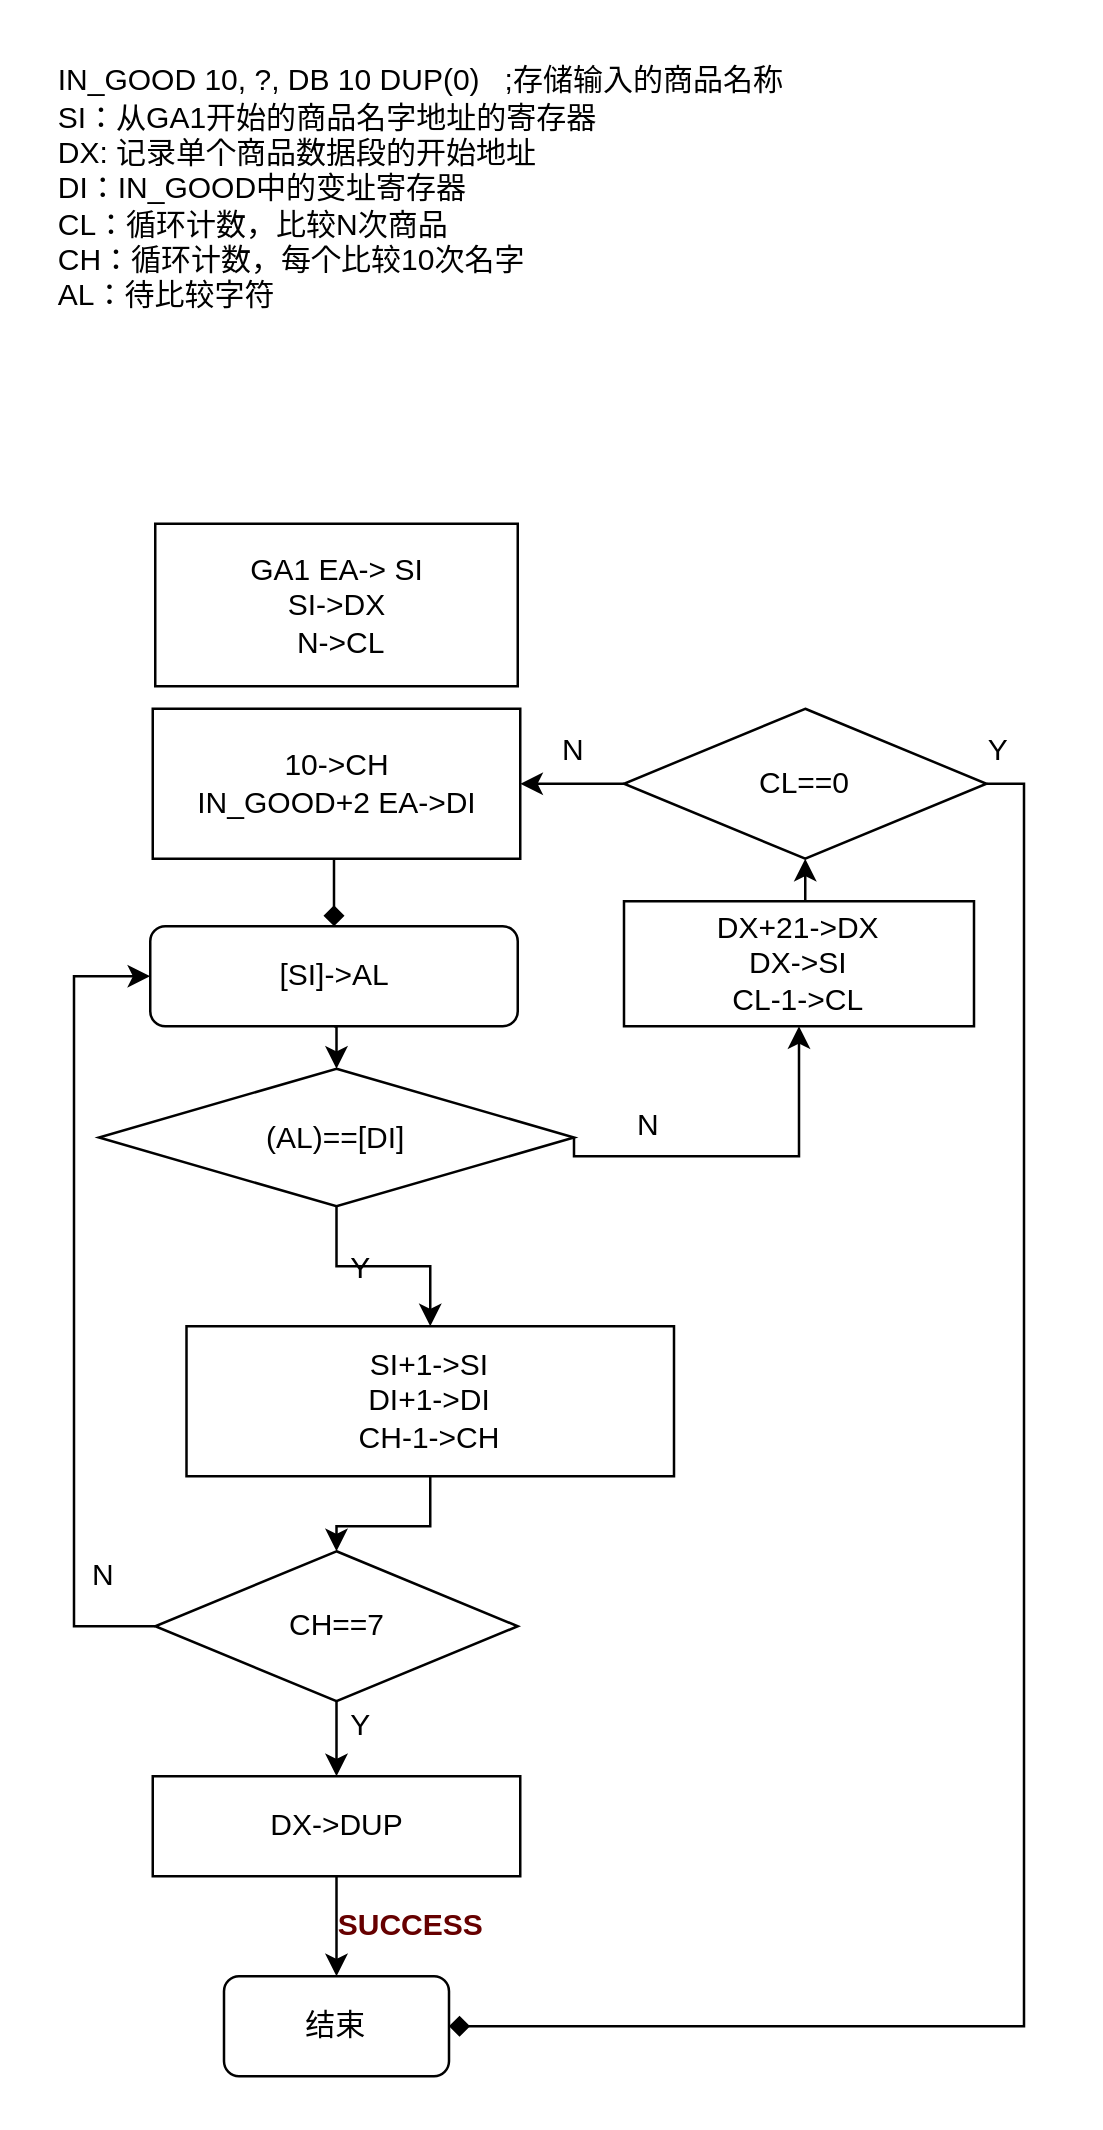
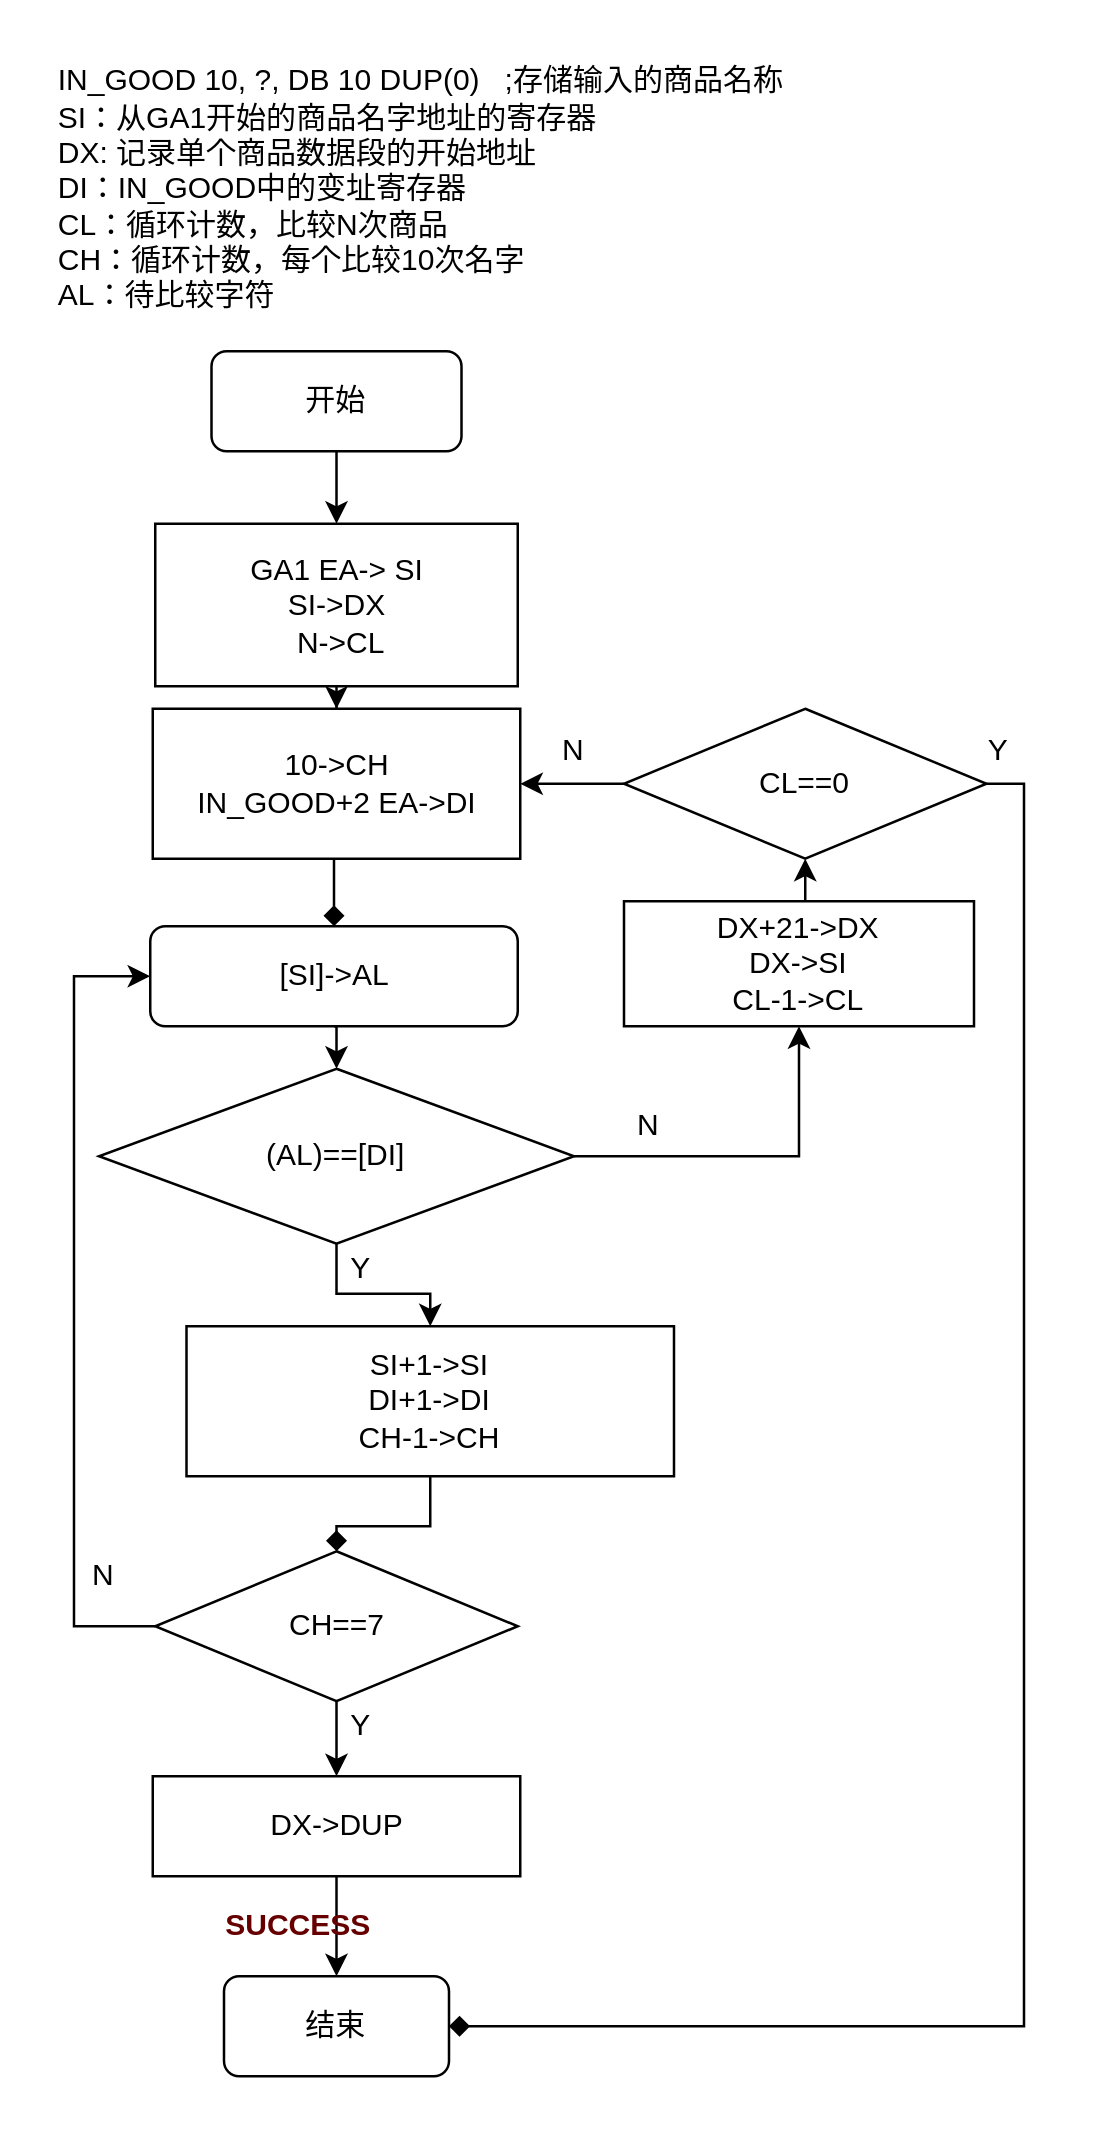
node "开始": added
edge "开始" -> "GA1 EA-> SI SI->DX N->CL": added
edge "GA1 EA-> SI SI->DX N->CL" -> "10->CH IN_GOOD+2 EA->DI": added
node "(AL)==[DI]": size 475x138 -> 475x175
edge "SI+1->SI DI+1->DI CH-1->CH" -> "CH==7": arrowhead classic -> diamond
node "SUCCESS": moved (411, 1926) -> (299, 1926)
